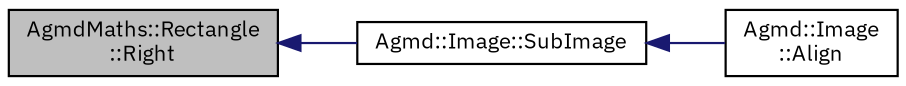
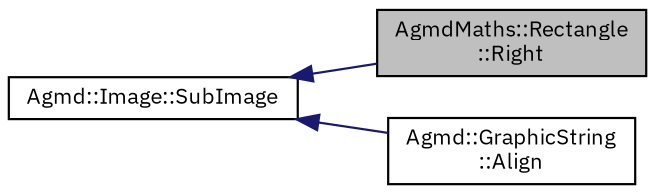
edge "Agmd::Image::SubImage" -> "AgmdMaths::Rectangle ::Right": reversed
node "Agmd::Image ::Align": label "Agmd::Image ::Align" -> "Agmd::GraphicString ::Align"
